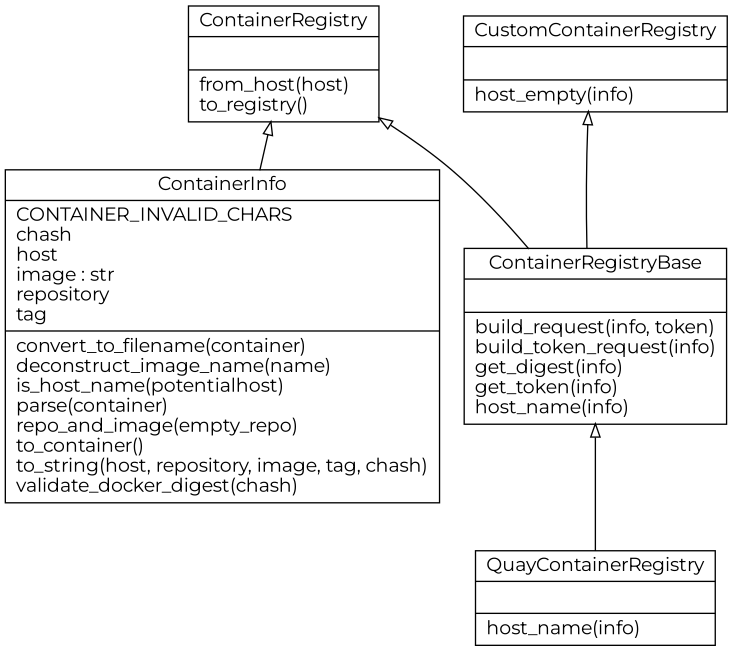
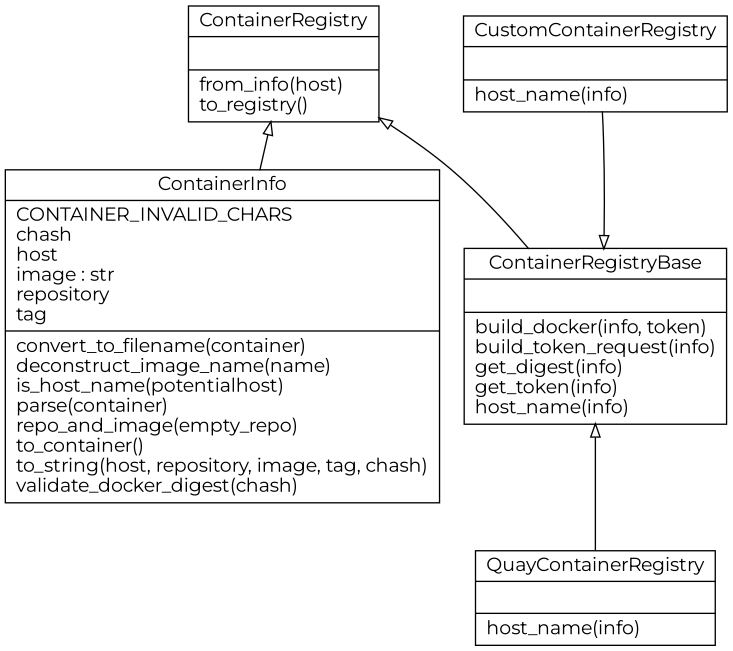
node "ContainerRegistry": text "from_host(host)" -> "from_info(host)"
node "CustomContainerRegistry": text "host_empty(info)" -> "host_name(info)"
edge "ContainerRegistryBase" -> "CustomContainerRegistry": reversed
node "ContainerRegistryBase": text "build_request(info, token)" -> "build_docker(info, token)"
